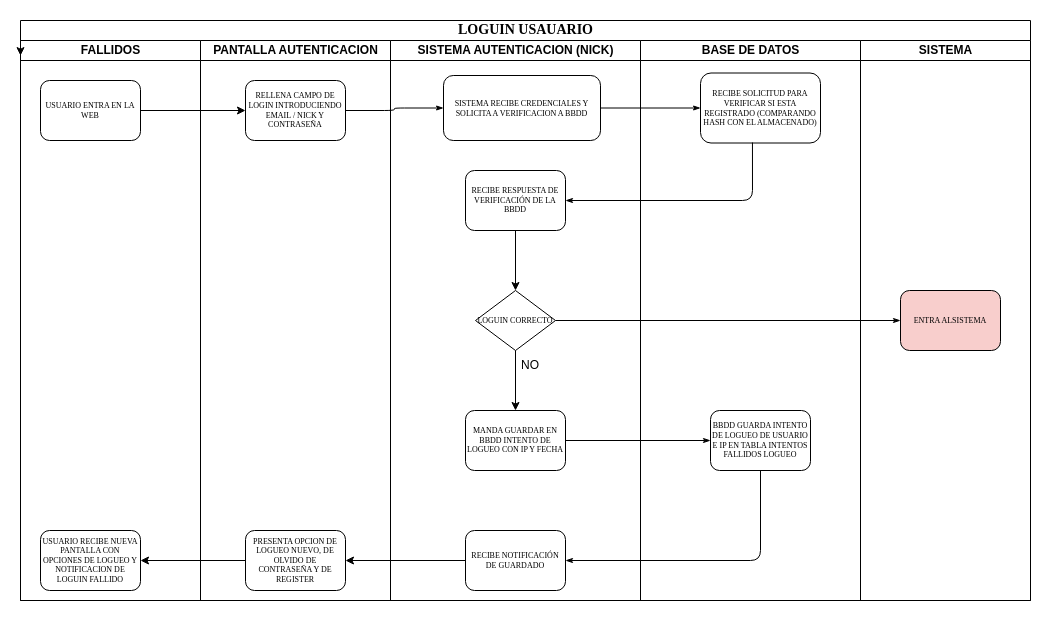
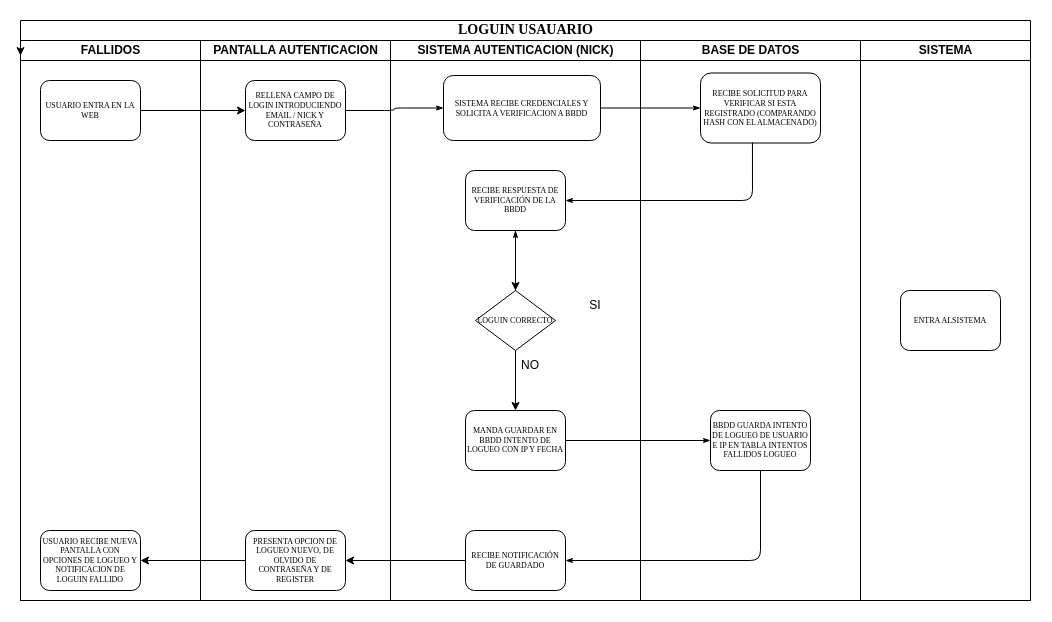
node "SI": added
edge "LOGUIN CORRECTO" -> "ENTRA ALSISTEMA": now "LOGUIN CORRECTO" -> "RECIBE RESPUESTA DE VERIFICACIÓN DE LA BBDD"
node "ENTRA ALSISTEMA": fillcolor #f8cecc -> #ffffff
